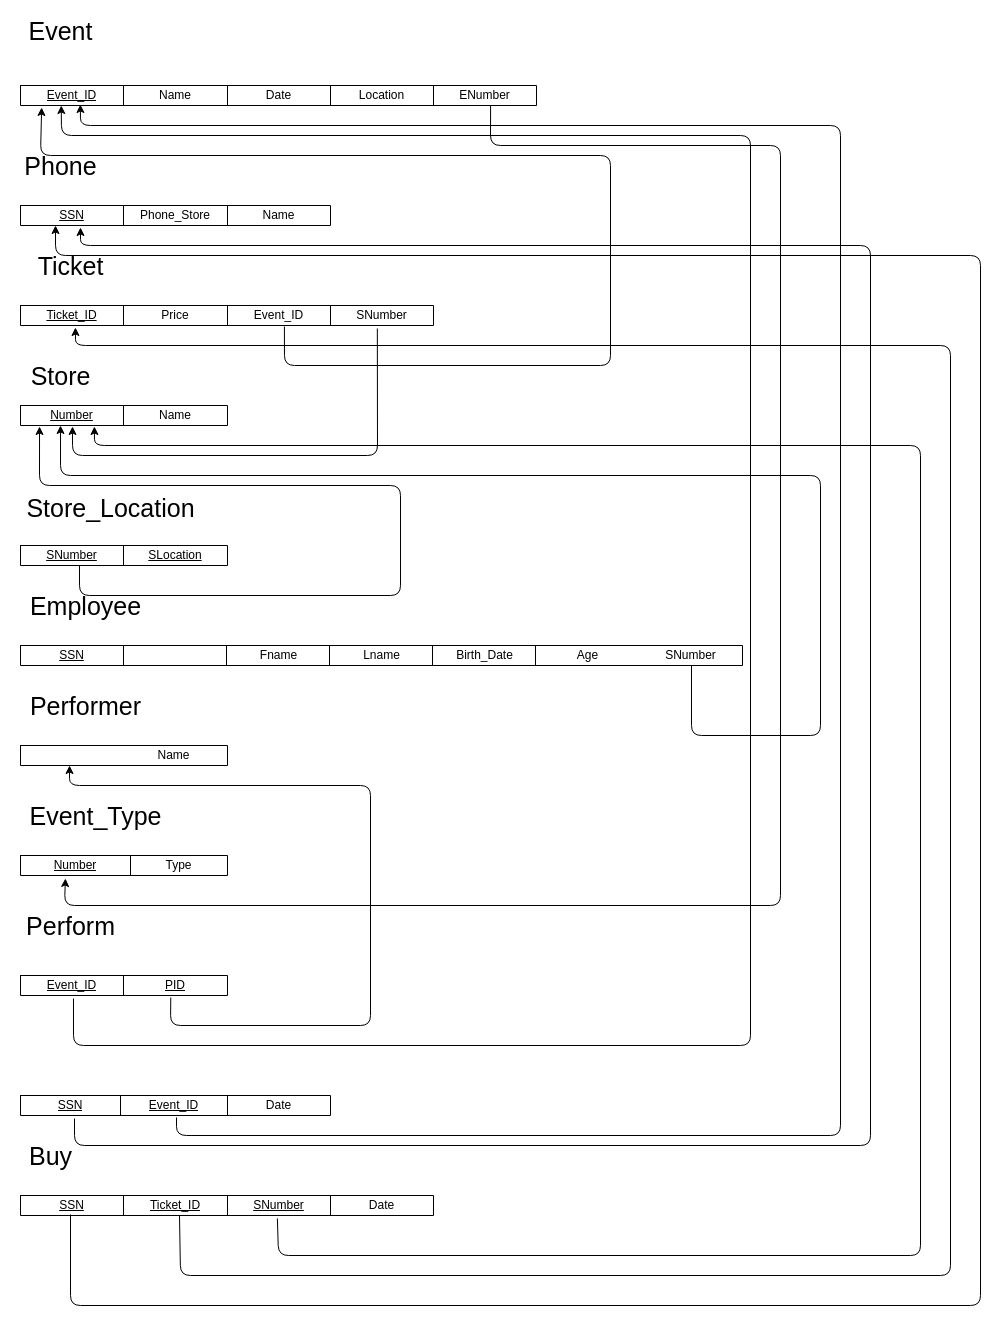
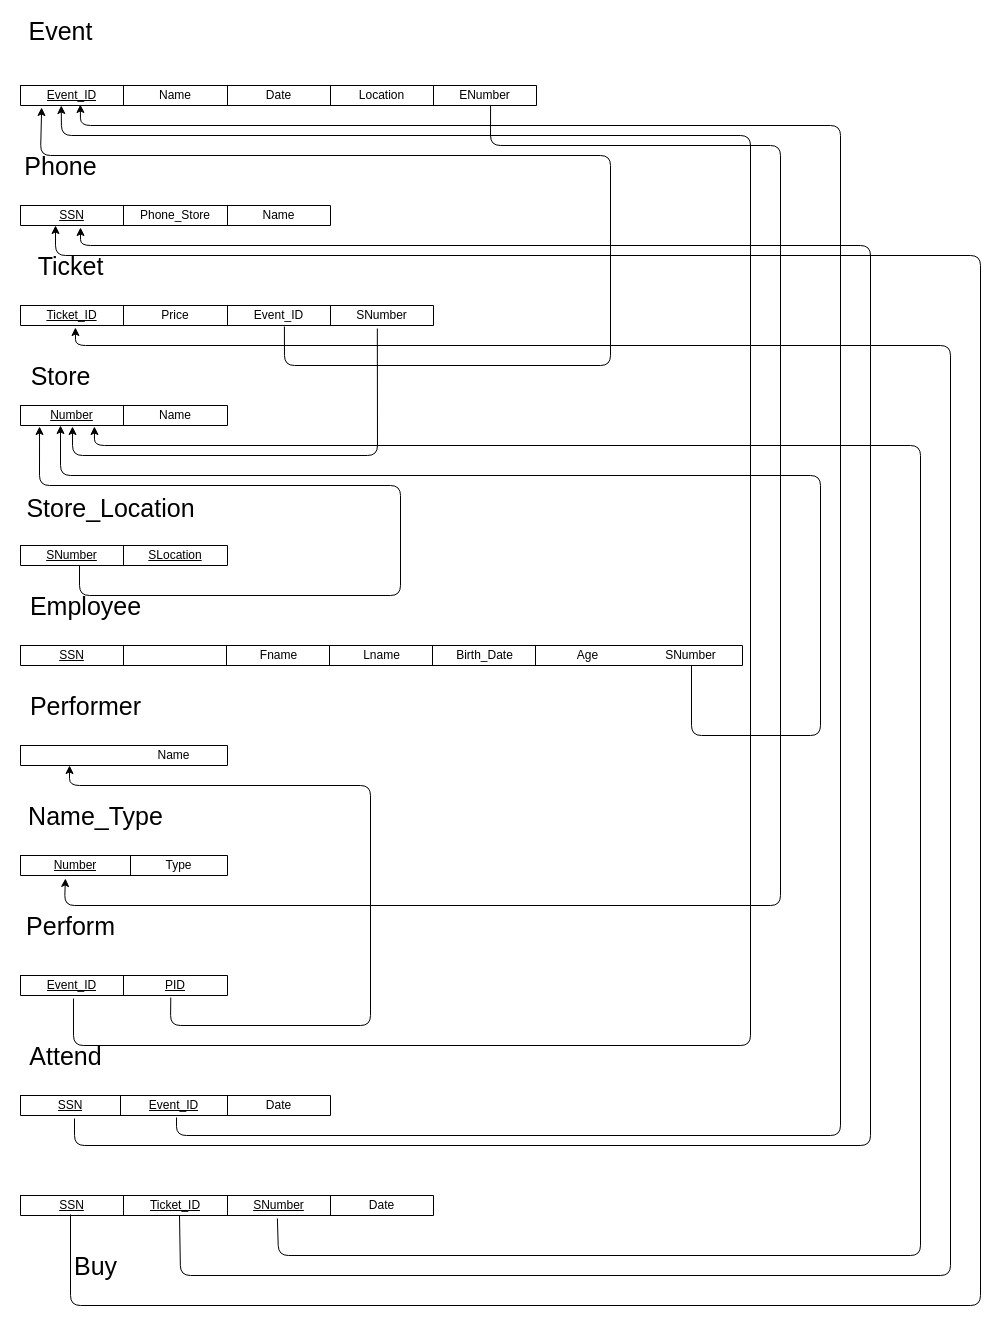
node "Event_Type": label "Event_Type" -> "Name_Type"
node "Attend": added
node "Buy": moved (51, 1156) -> (96, 1266)
